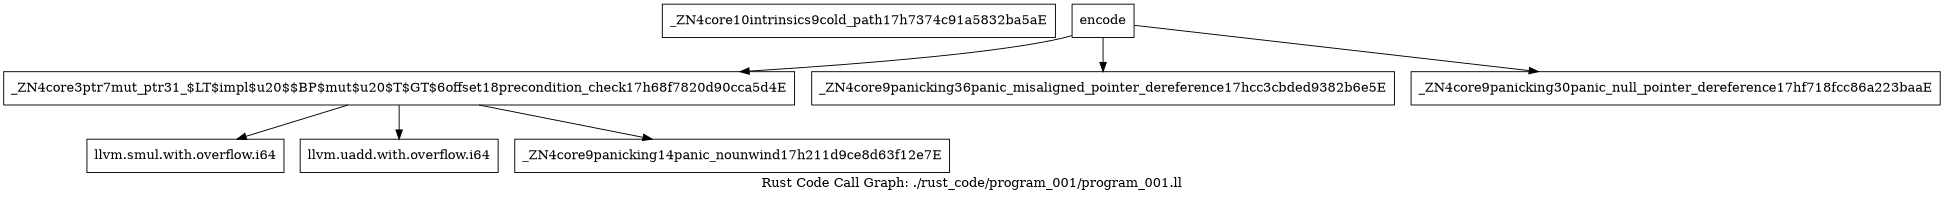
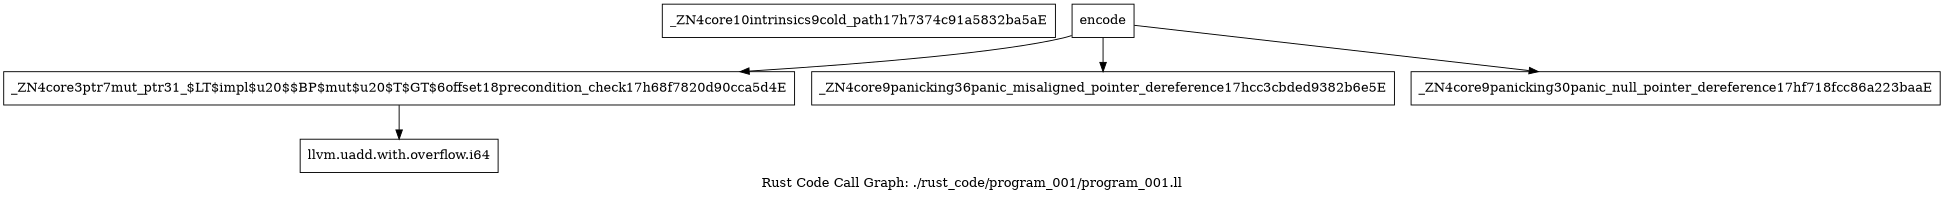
node "llvm.smul.with.overflow.i64": removed
node "_ZN4core9panicking14panic_nounwind17h211d9ce8d63f12e7E": removed
